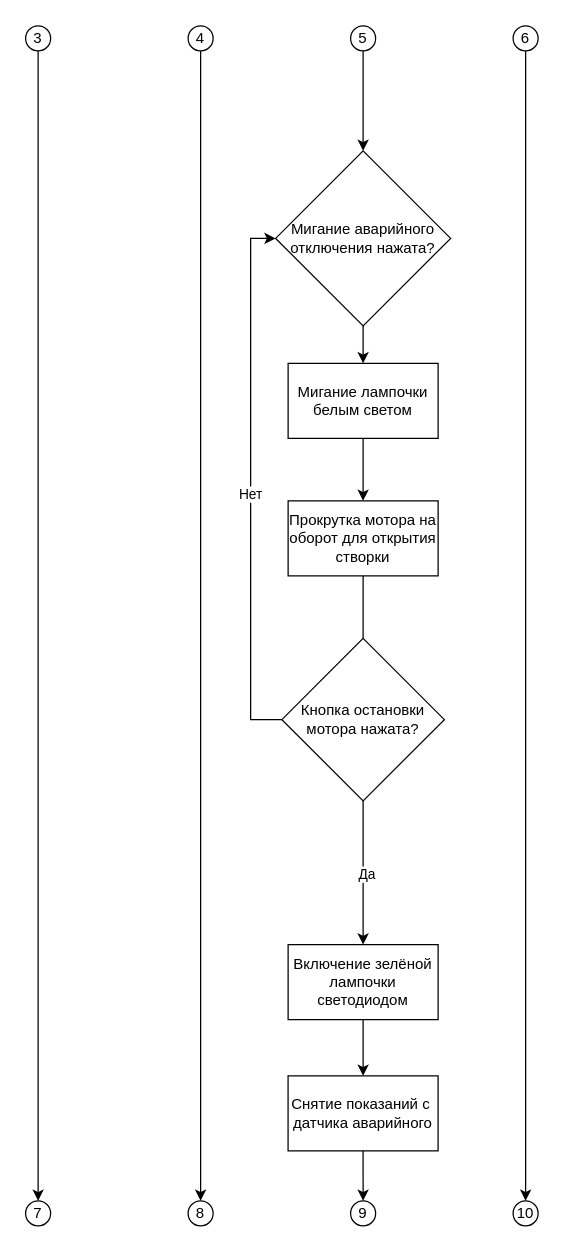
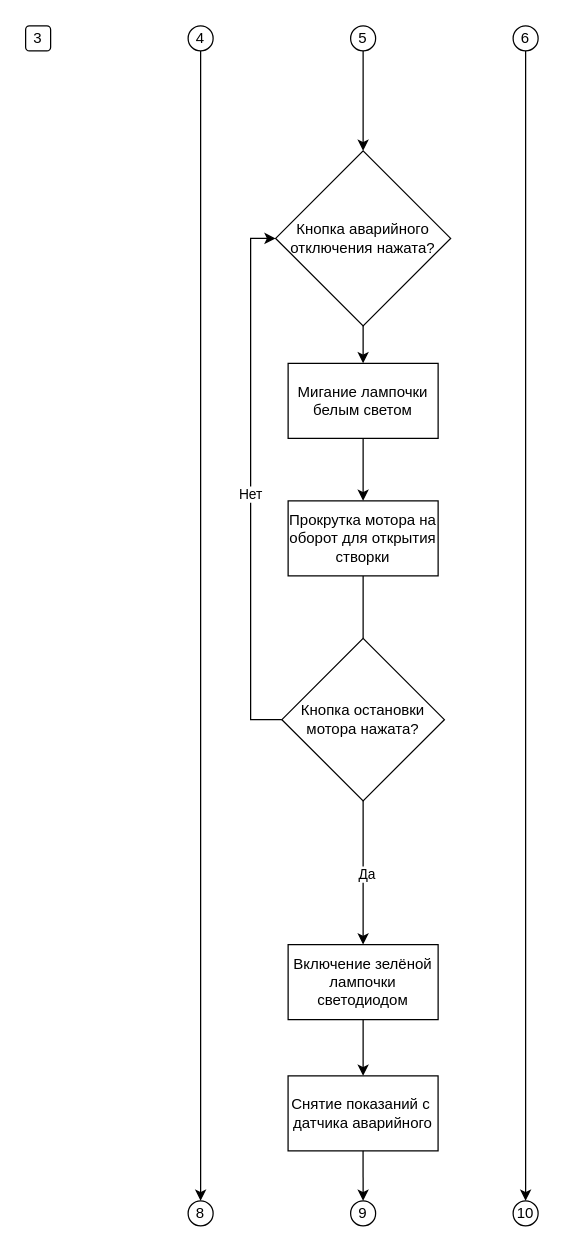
node "3": shape ellipse -> rounded rectangle
node "Мигание аварийного отключения нажата?": label "Мигание аварийного отключения нажата?" -> "Кнопка аварийного отключения нажата?"
edge "3" -> "7": removed
node "7": removed
